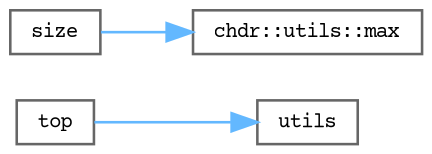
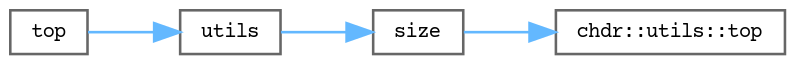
node "chdr::utils::max": label "chdr::utils::max" -> "chdr::utils::top"
edge "utils" -> "size": added
